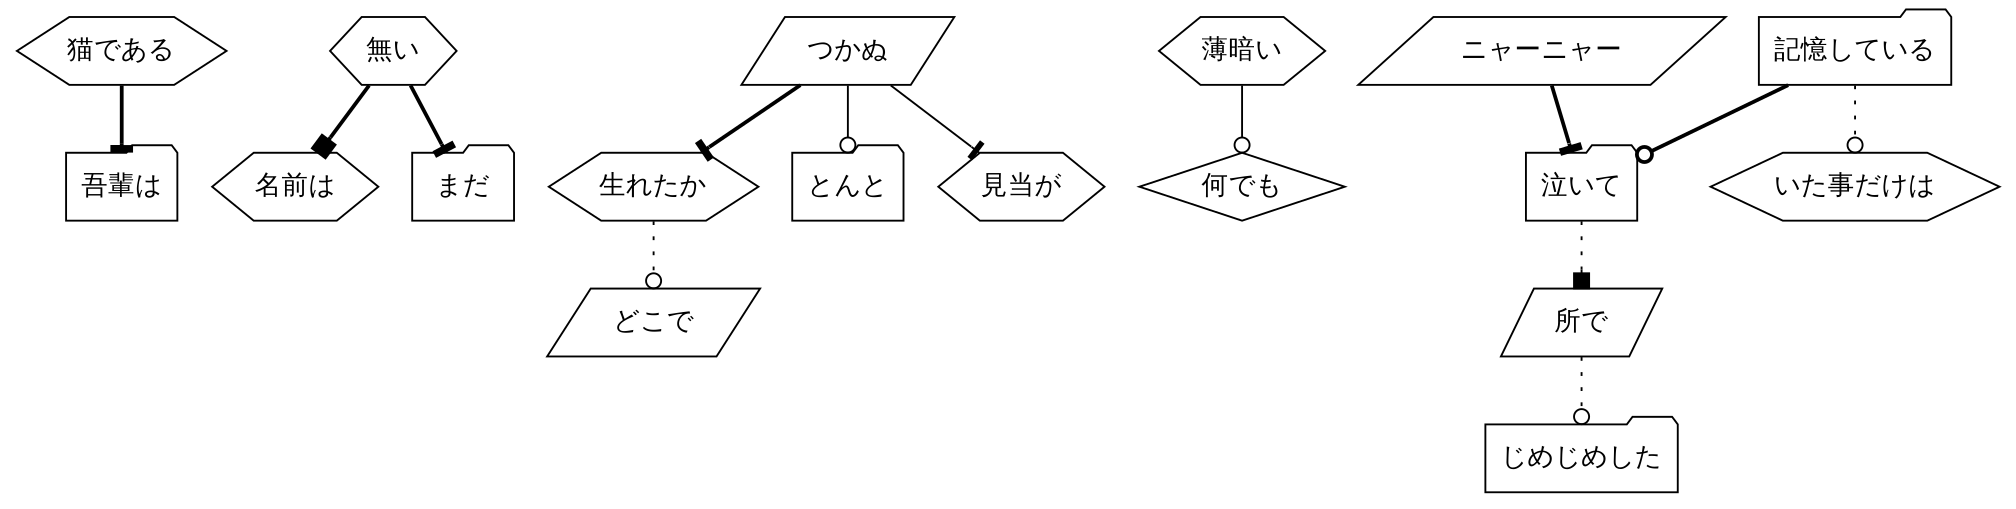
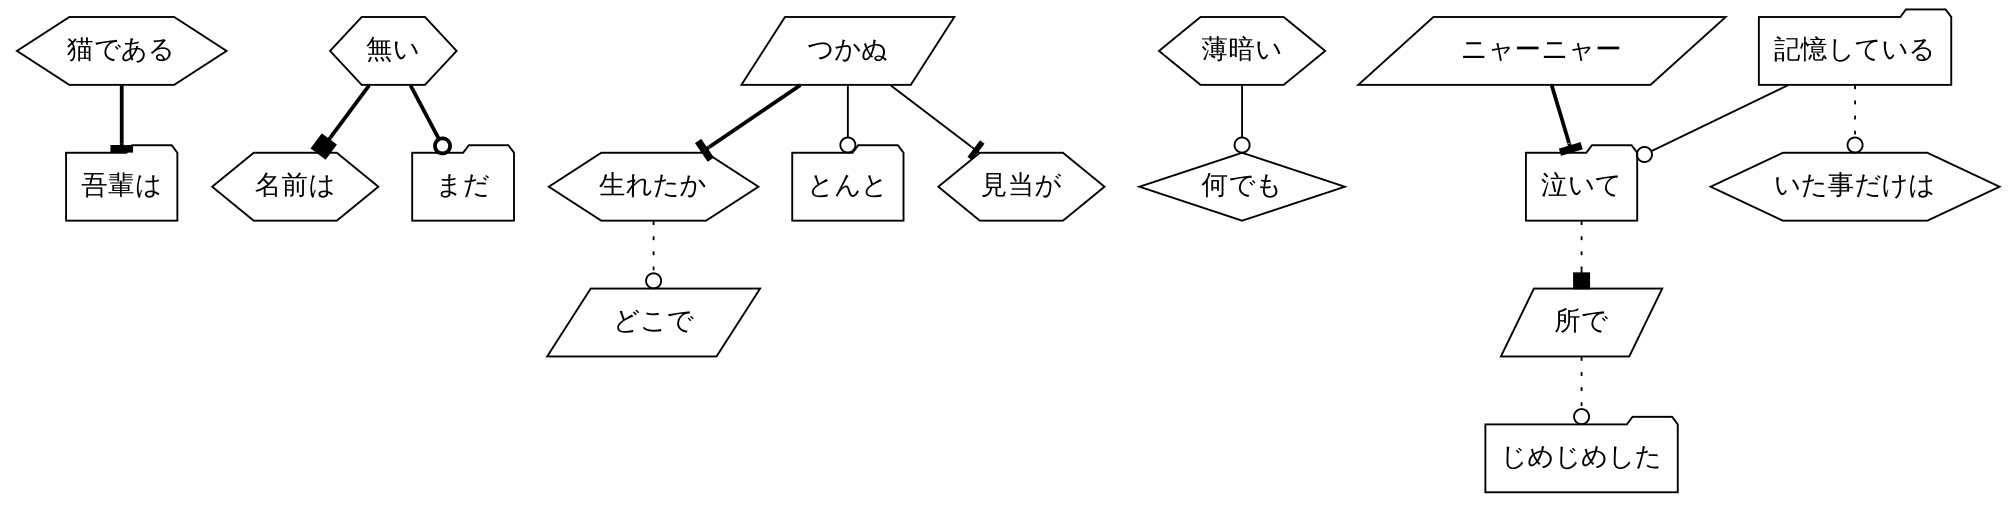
edge "無い" -> "まだ": arrowhead tee -> odot
edge "記憶している" -> "泣いて": style bold -> solid
